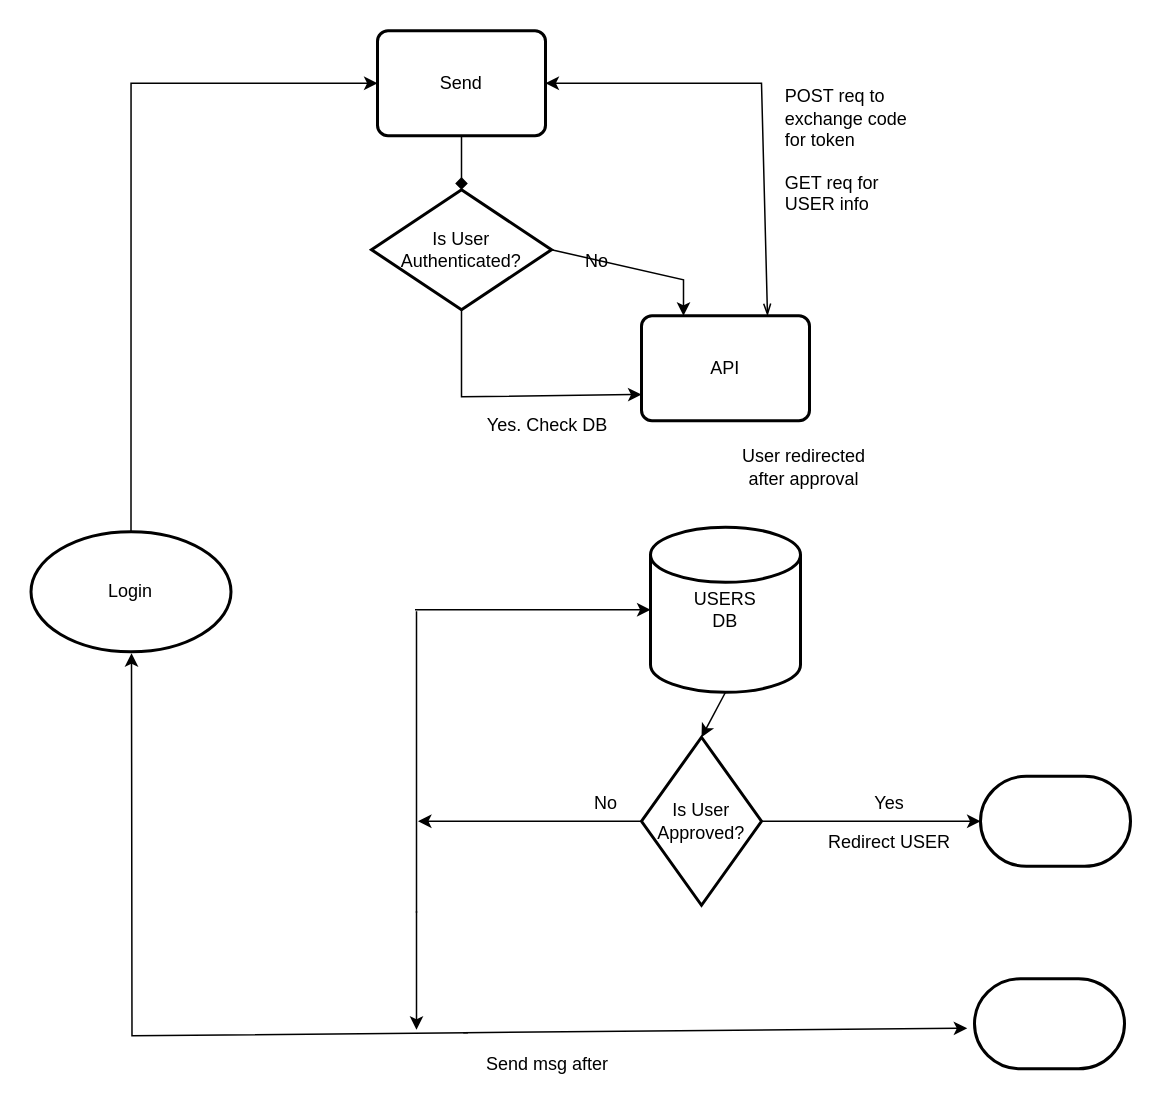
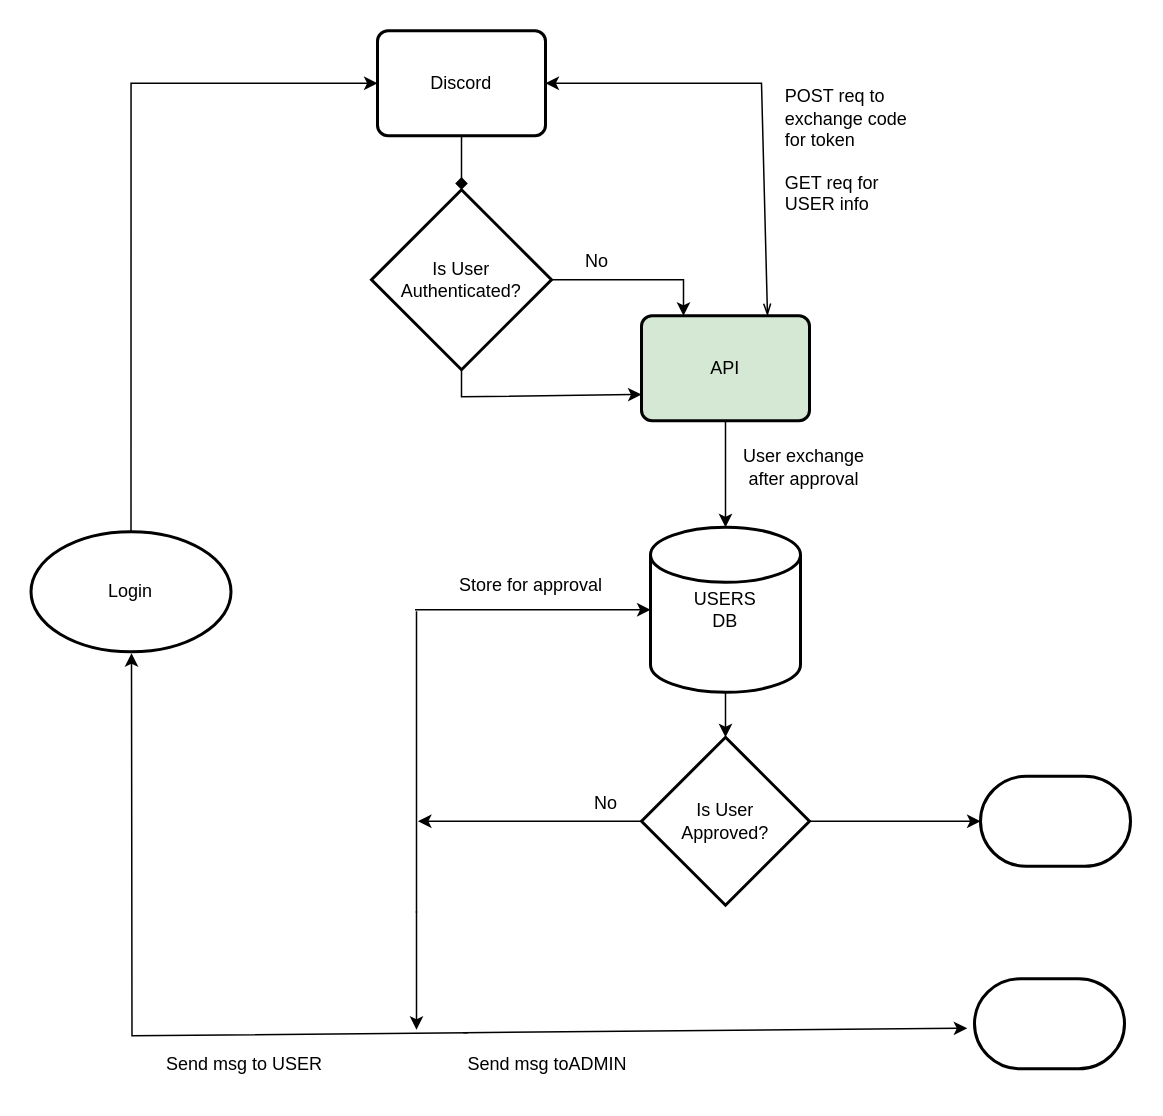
node "Send": label "Send" -> "Discord"
node "Is User Authenticated?": size 180x120 -> 180x180
node "API": fillcolor #ffffff -> #d5e8d4
node "Yes. Check DB": removed
node "User redirected after approval": label "User redirected after approval" -> "User exchange after approval"
edge "API" -> "USERS DB": added
node "Store for approval": added
node "Yes": removed
node "Is User Approved?": size 120x168 -> 168x168
node "Redirect USER": removed
node "Send msg to USER": added
node "Send msg after": label "Send msg after" -> "Send msg toADMIN"
